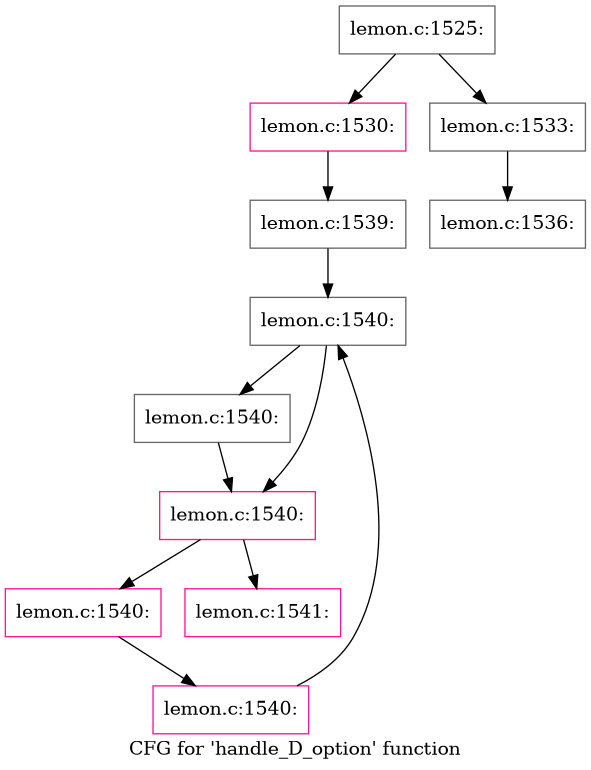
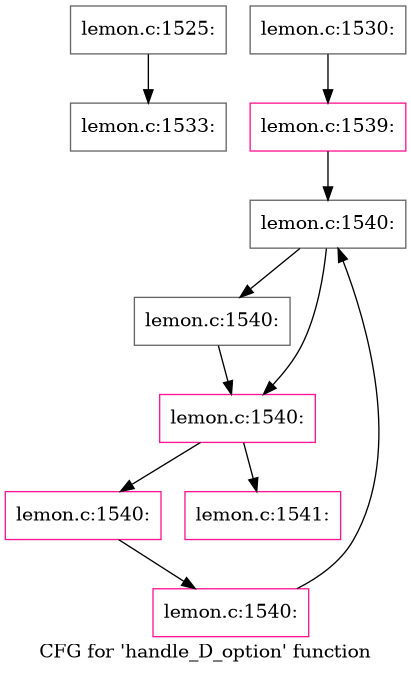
edge "lemon.c:1525:" -> "lemon.c:1530:": removed
node "lemon.c:1530:": color deeppink -> gray40
node "lemon.c:1539:": color gray40 -> deeppink
node "lemon.c:1536:": removed
